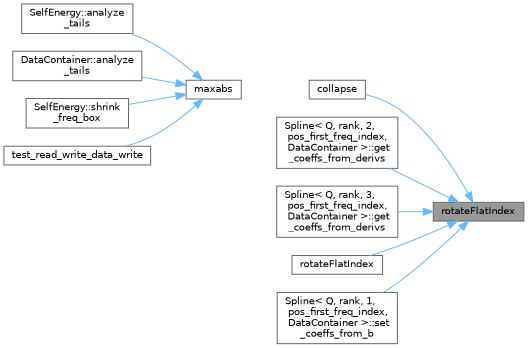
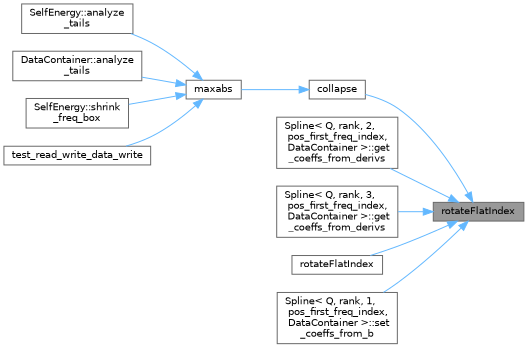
edge "maxabs" -> "collapse": added
